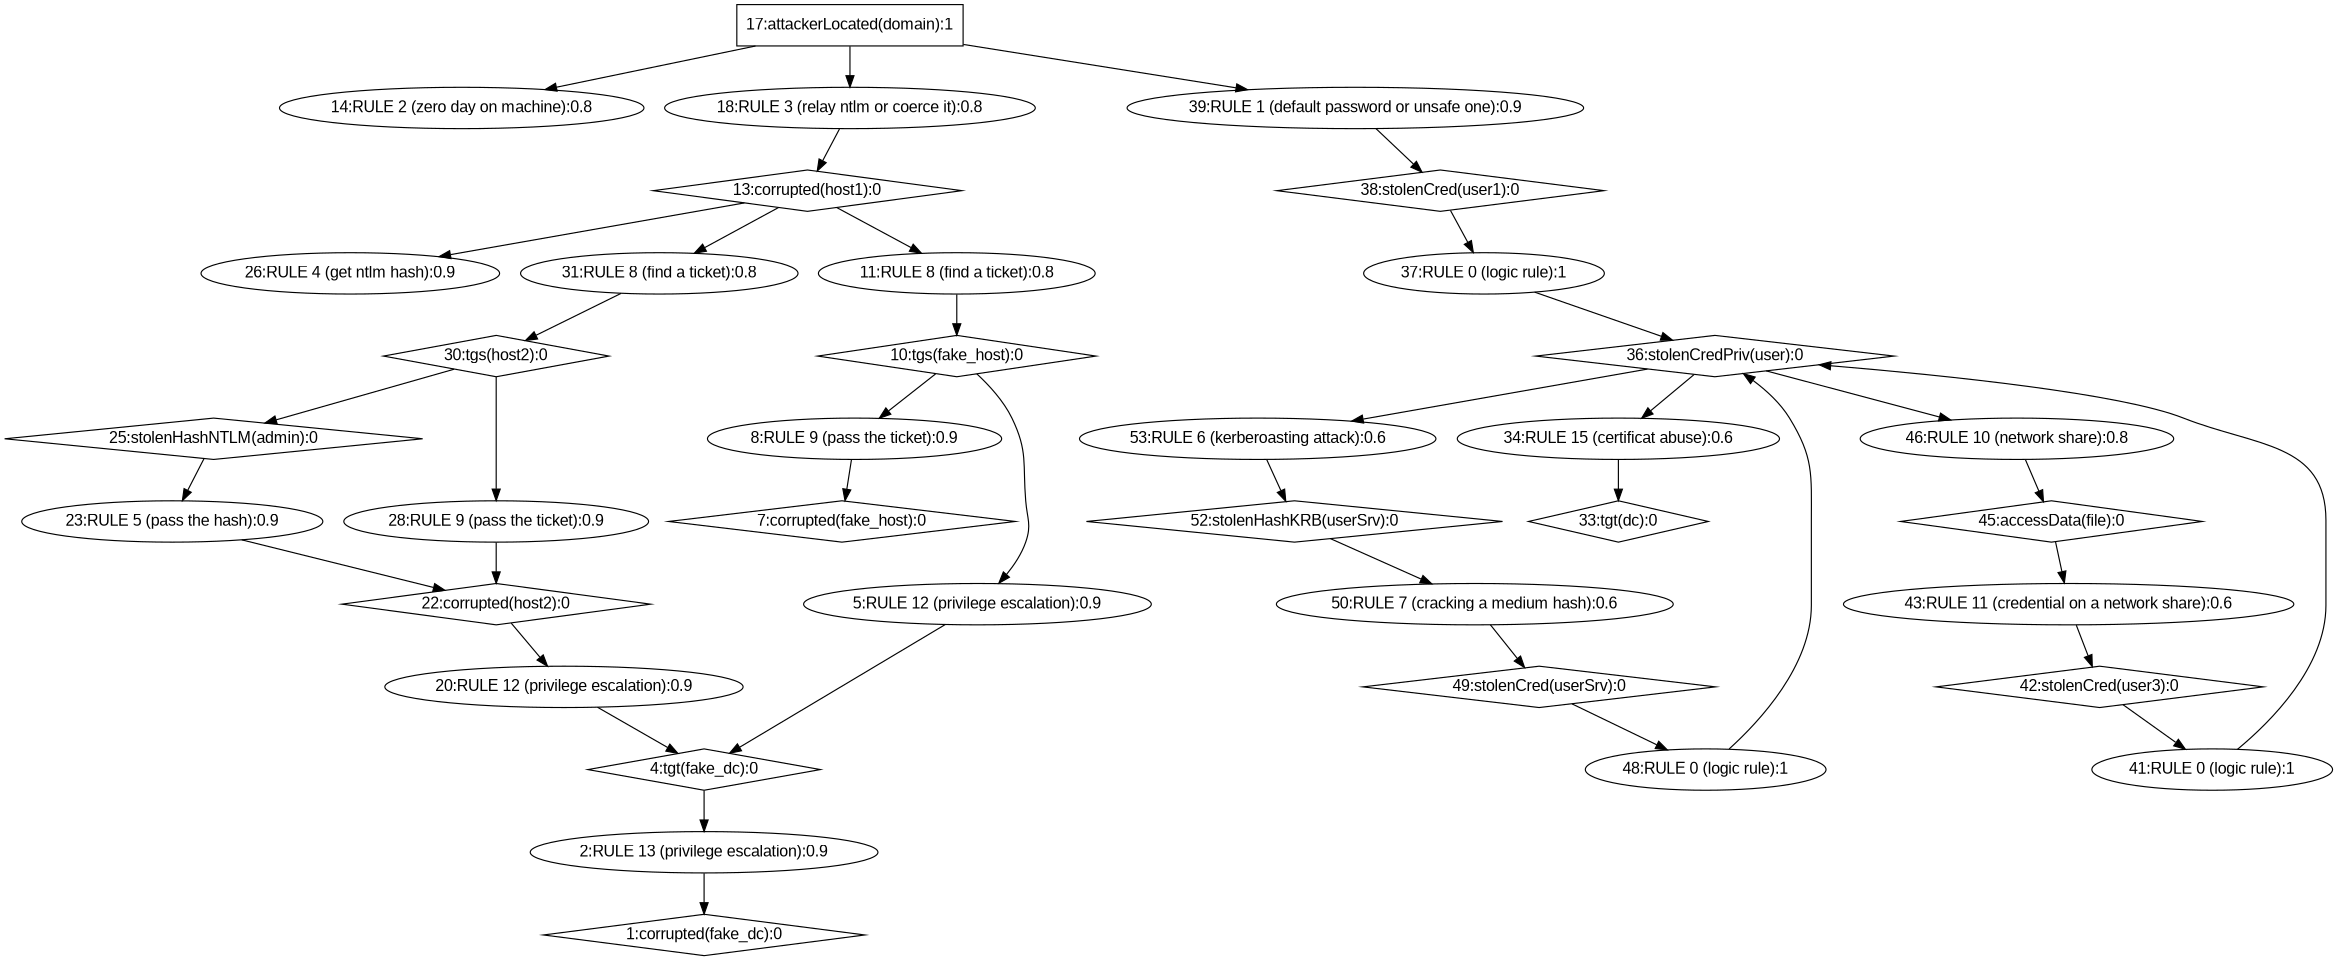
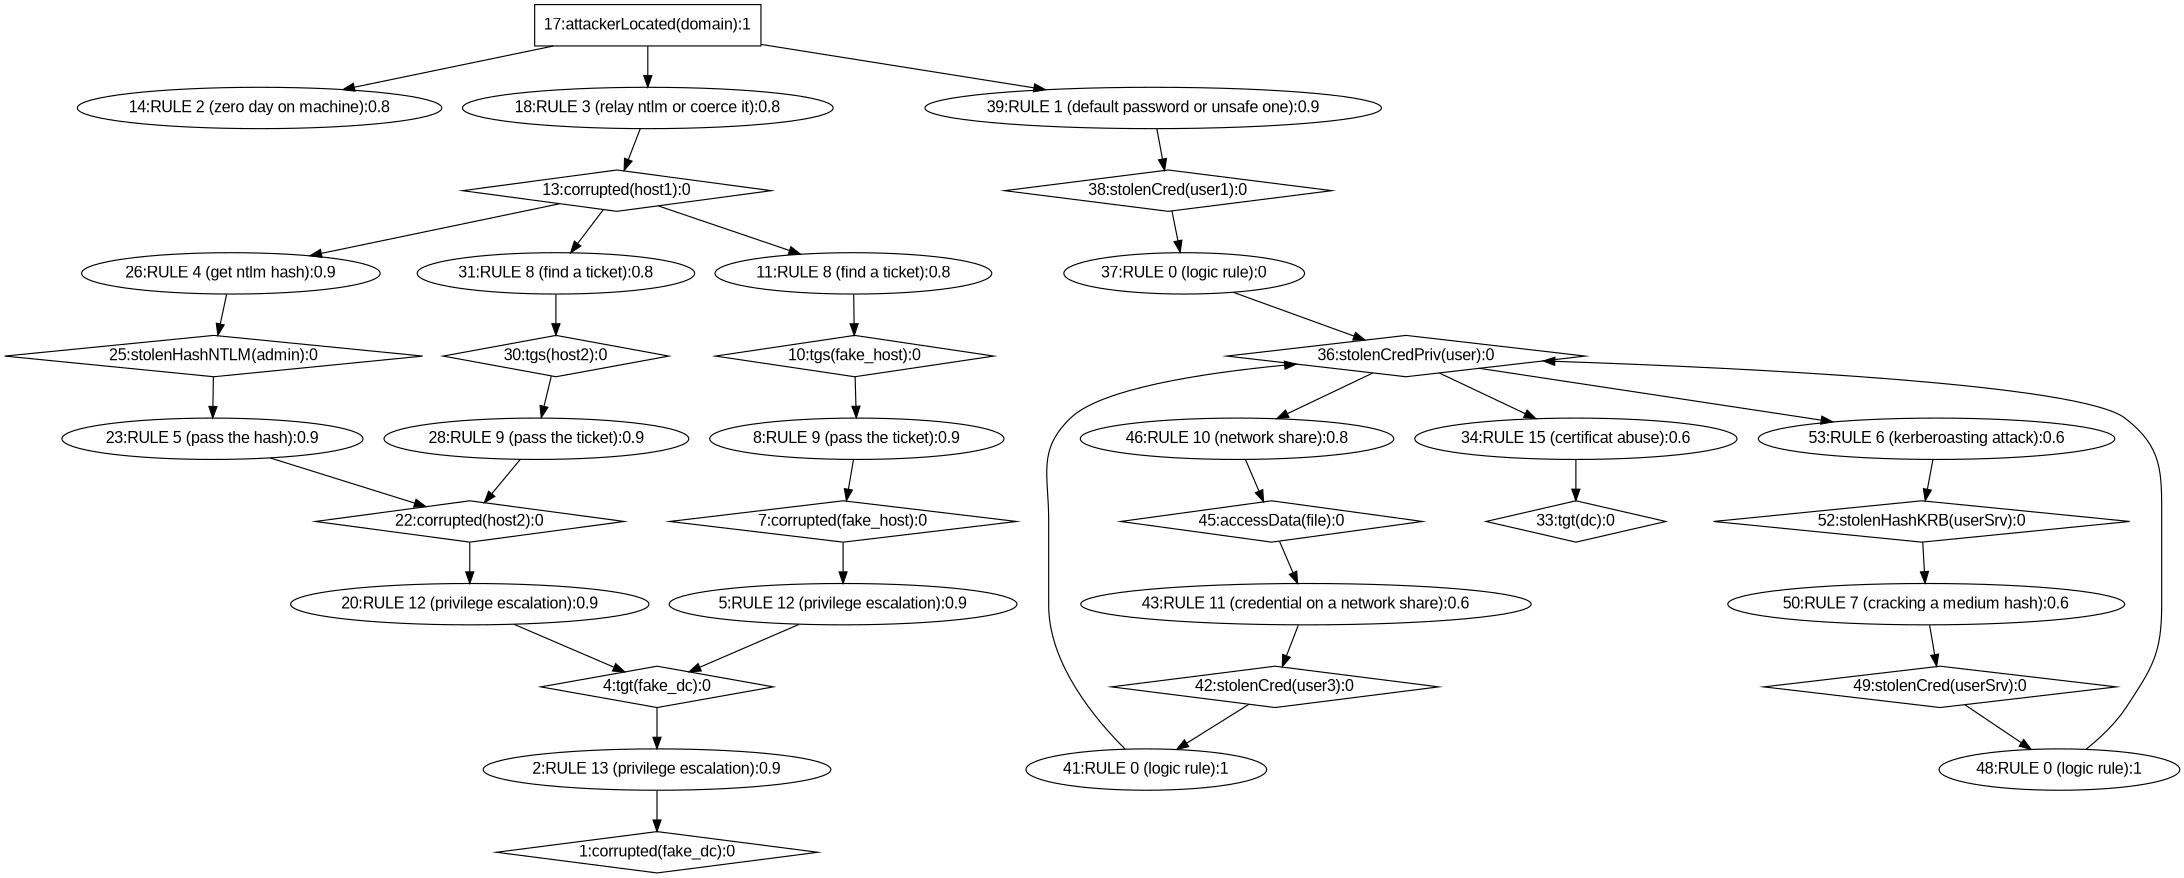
node "37:RULE 0 (logic rule):1": label "37:RULE 0 (logic rule):1" -> "37:RULE 0 (logic rule):0"
edge "30:tgs(host2):0" -> "25:stolenHashNTLM(admin):0": now "26:RULE 4 (get ntlm hash):0.9" -> "25:stolenHashNTLM(admin):0"
edge "10:tgs(fake_host):0" -> "5:RULE 12 (privilege escalation):0.9": now "7:corrupted(fake_host):0" -> "5:RULE 12 (privilege escalation):0.9"
